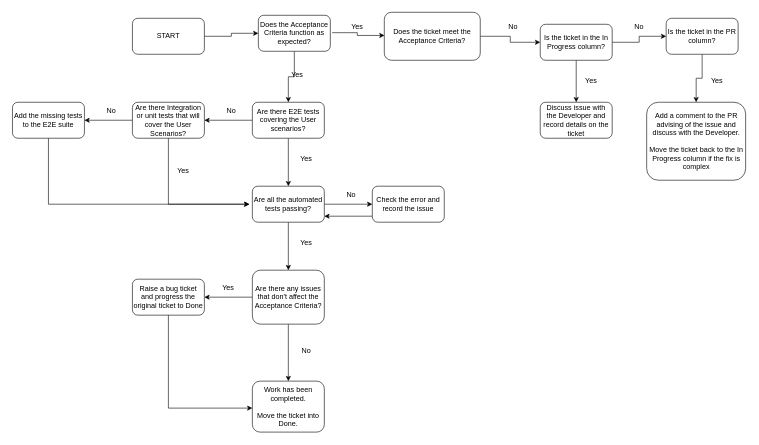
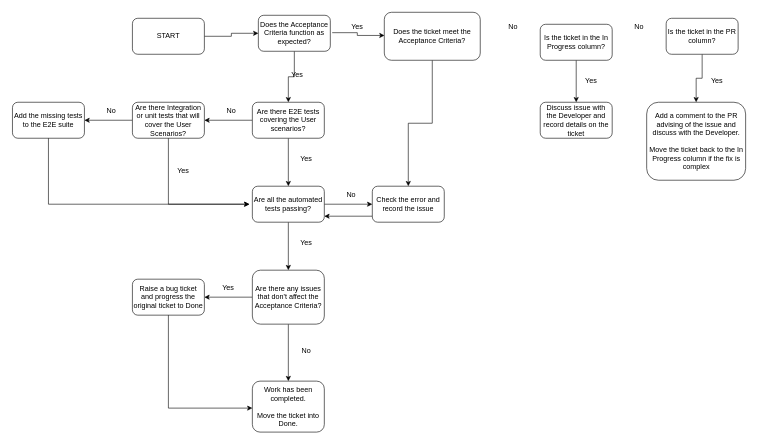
edge "Does the ticket meet the Acceptance Criteria?" -> "Is the ticket in the In Progress column?": now "Does the ticket meet the Acceptance Criteria?" -> "Check the error and record the issue"
edge "Is the ticket in the In Progress column?" -> "Is the ticket in the PR column?": removed
